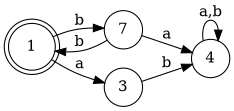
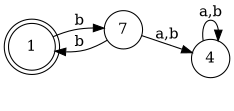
edge "7" -> "4": label "a" -> "a,b"
node "3": removed
